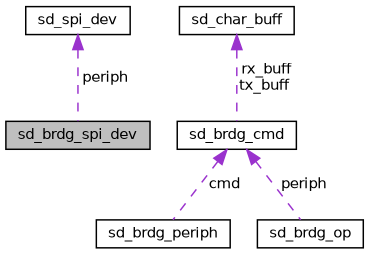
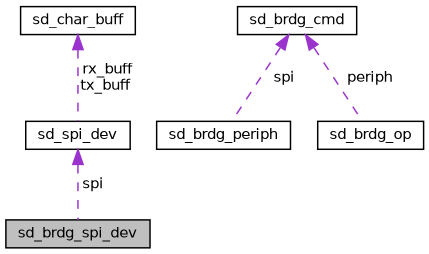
edge "sd_brdg_spi_dev" -> "sd_spi_dev": label " periph" -> " spi"
edge "sd_brdg_cmd" -> "sd_char_buff": now "sd_spi_dev" -> "sd_char_buff"
edge "sd_brdg_periph" -> "sd_brdg_cmd": label " cmd" -> " spi"
